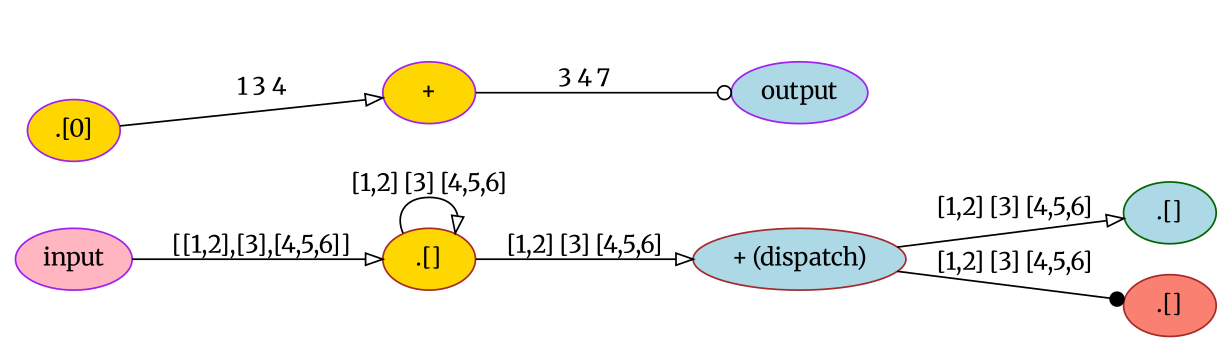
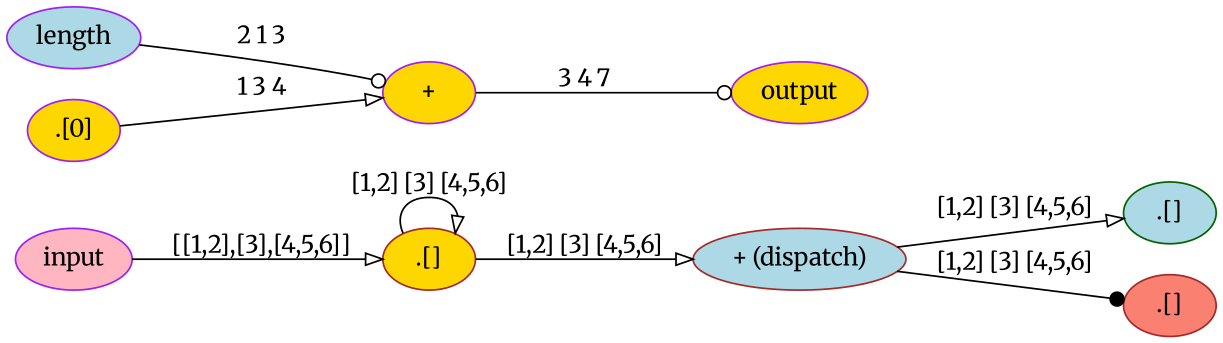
node "length": added
node "output": fillcolor lightblue -> gold
